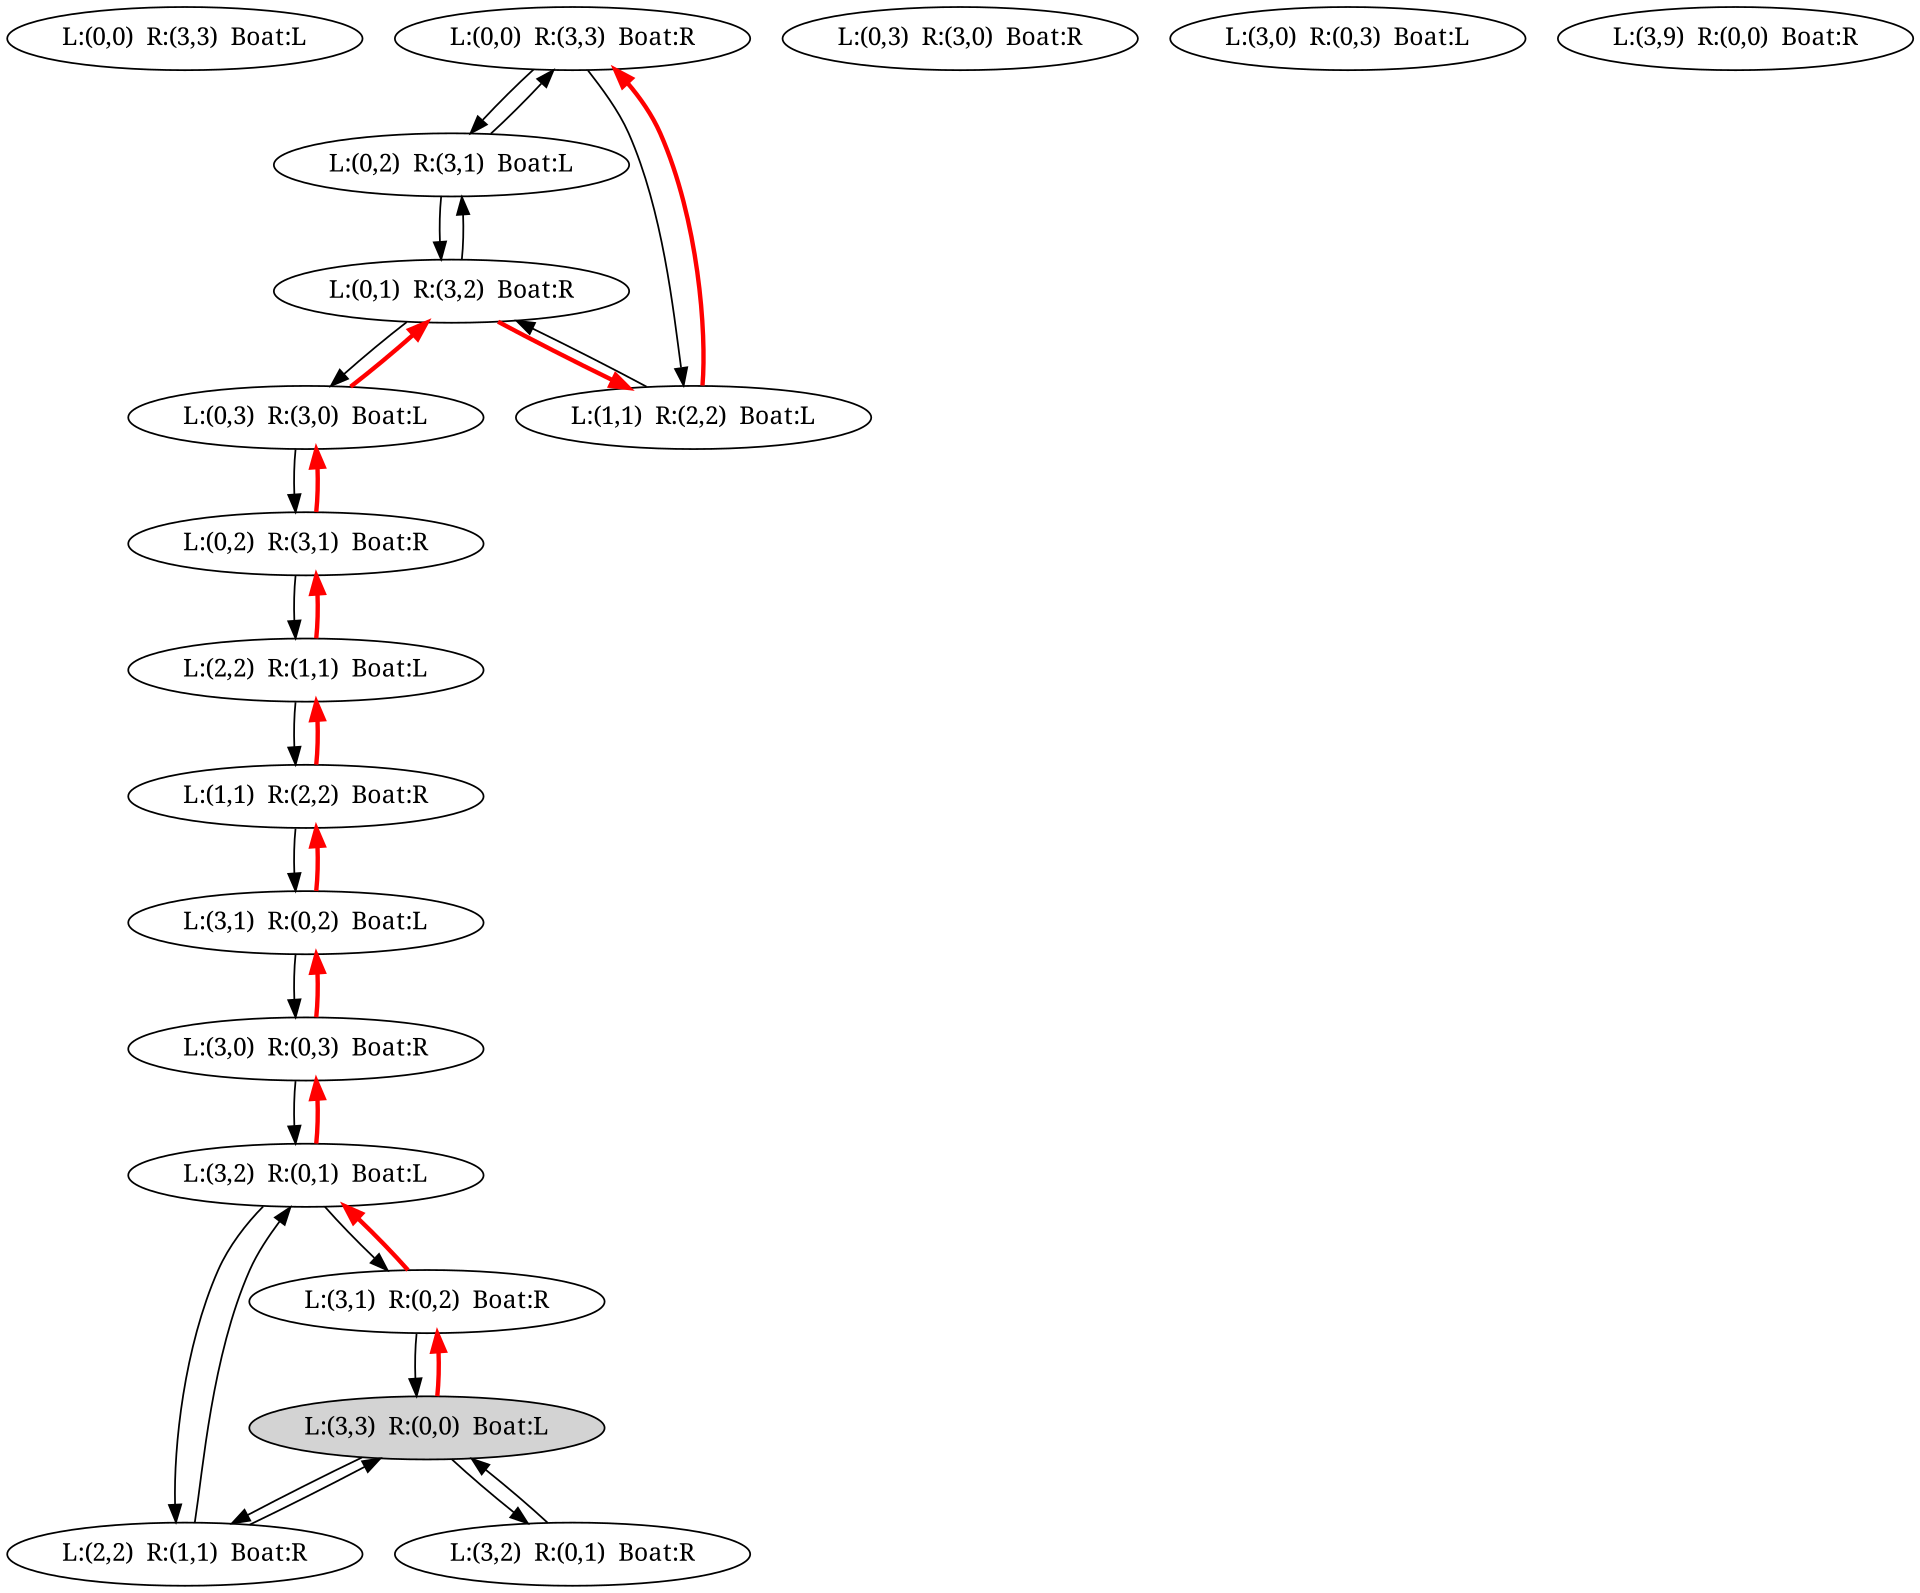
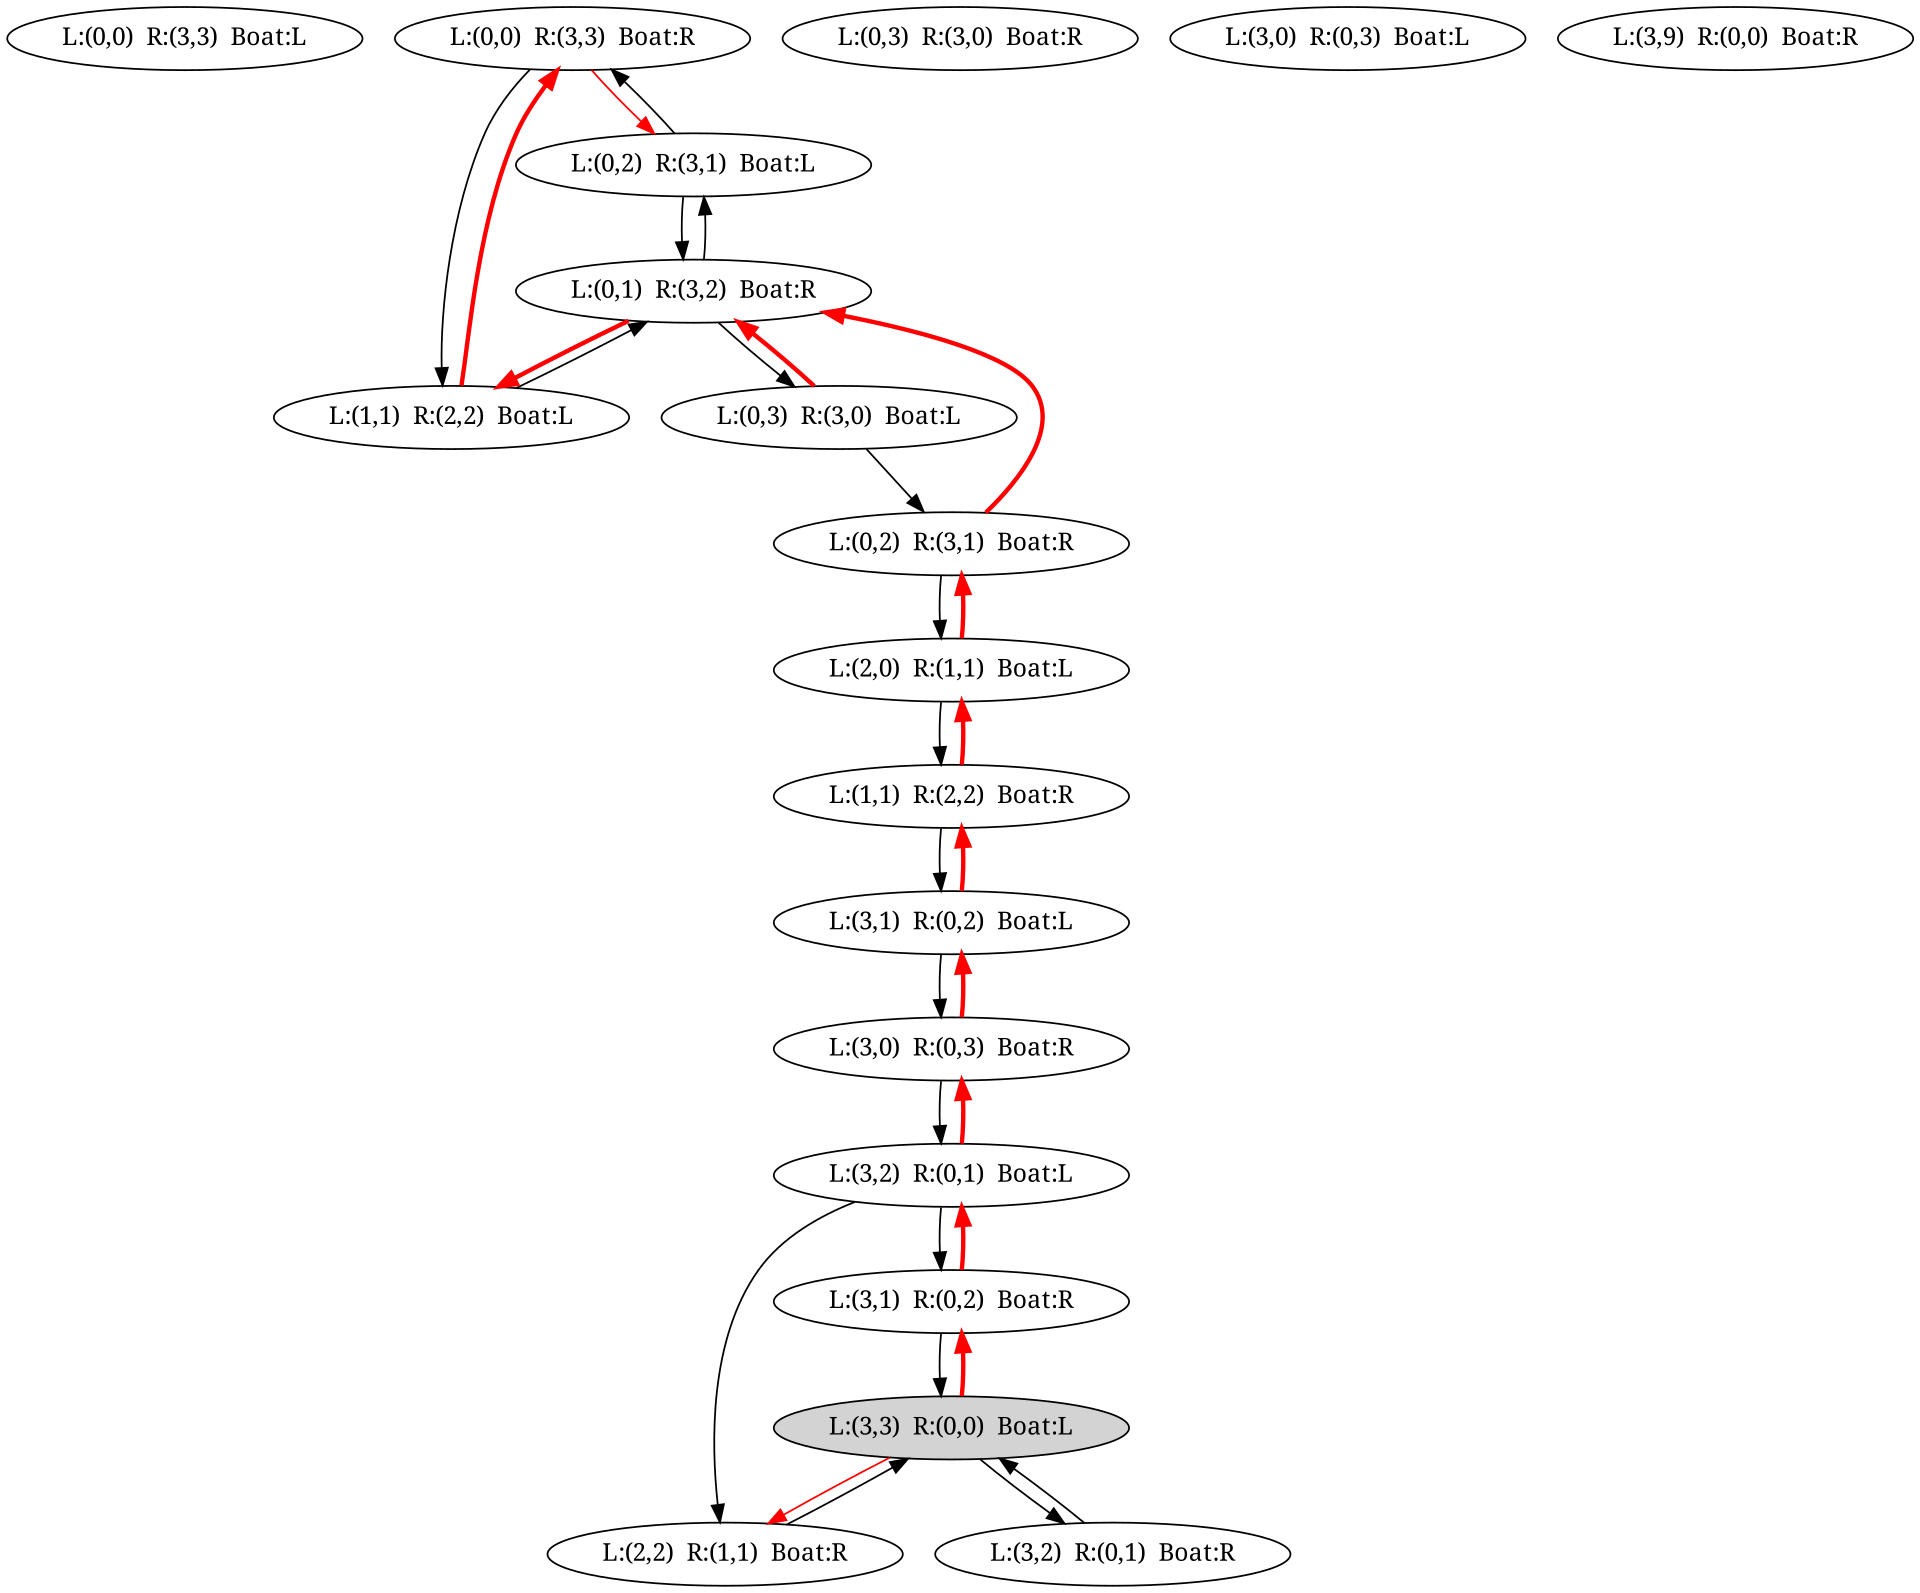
edge "L:(0,0)  R:(3,3)  Boat:R" -> "L:(0,2)  R:(3,1)  Boat:L": color black -> red
edge "L:(0,2)  R:(3,1)  Boat:R" -> "L:(0,3)  R:(3,0)  Boat:L": now "L:(0,2)  R:(3,1)  Boat:R" -> "L:(0,1)  R:(3,2)  Boat:R"
node "L:(2,2)  R:(1,1)  Boat:L": label "L:(2,2)  R:(1,1)  Boat:L" -> "L:(2,0)  R:(1,1)  Boat:L"
edge "L:(2,2)  R:(1,1)  Boat:R" -> "L:(3,2)  R:(0,1)  Boat:L": removed
edge "L:(3,3)  R:(0,0)  Boat:L" -> "L:(2,2)  R:(1,1)  Boat:R": color black -> red
